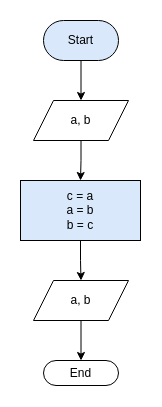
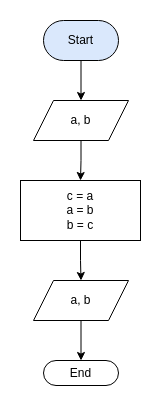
node "c = a a = b b = c": fillcolor #dae8fc -> #ffffff
